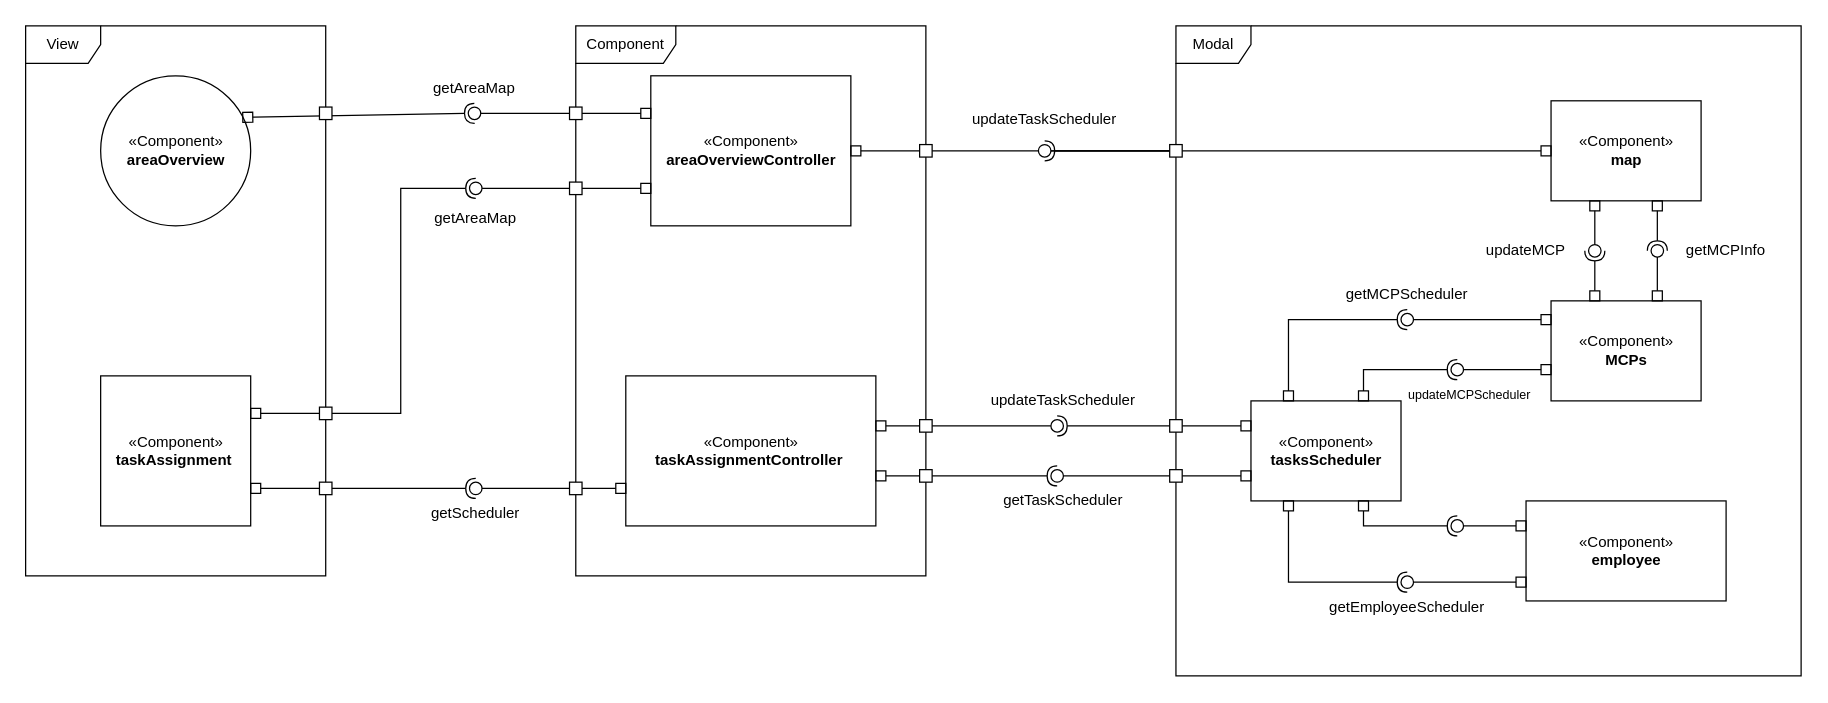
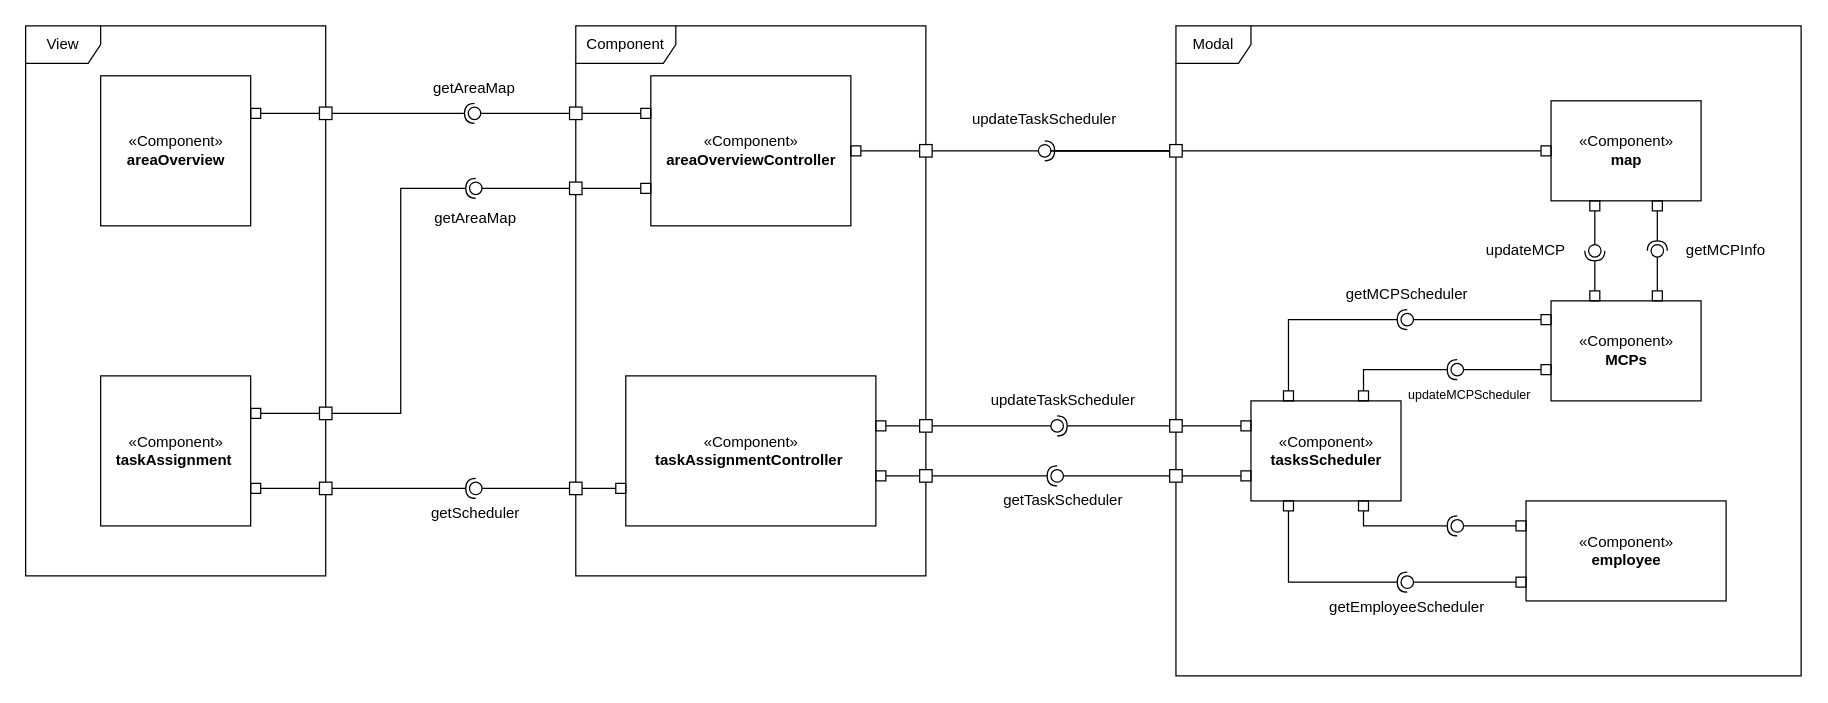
node "«Component» areaOverview": shape ellipse -> rectangle
